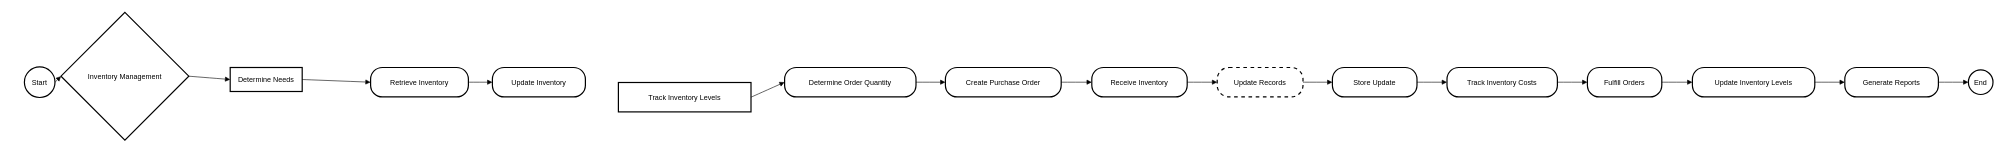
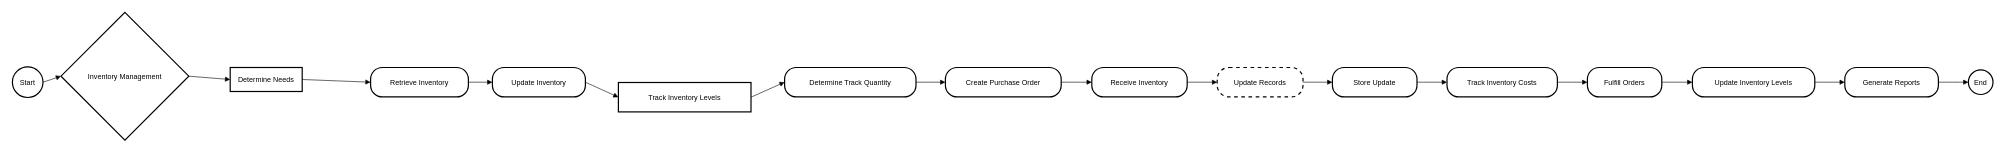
node "Start": moved (40, 82) -> (28, 82)
node "Determine Order Quantity": label "Determine Order Quantity" -> "Determine Track Quantity"
edge "Update Inventory" -> "Track Inventory Levels": added
